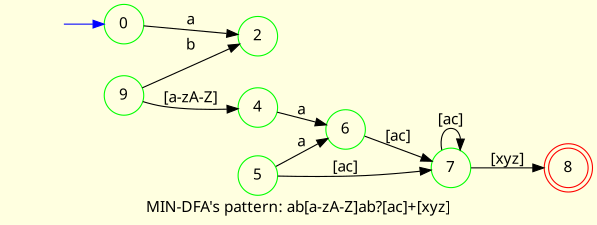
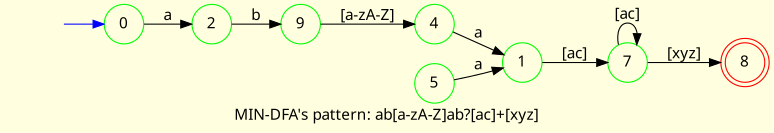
edge "9" -> "2": reversed
node "6": label "6" -> "1"
edge "5" -> "7": removed, label "[ac]"
